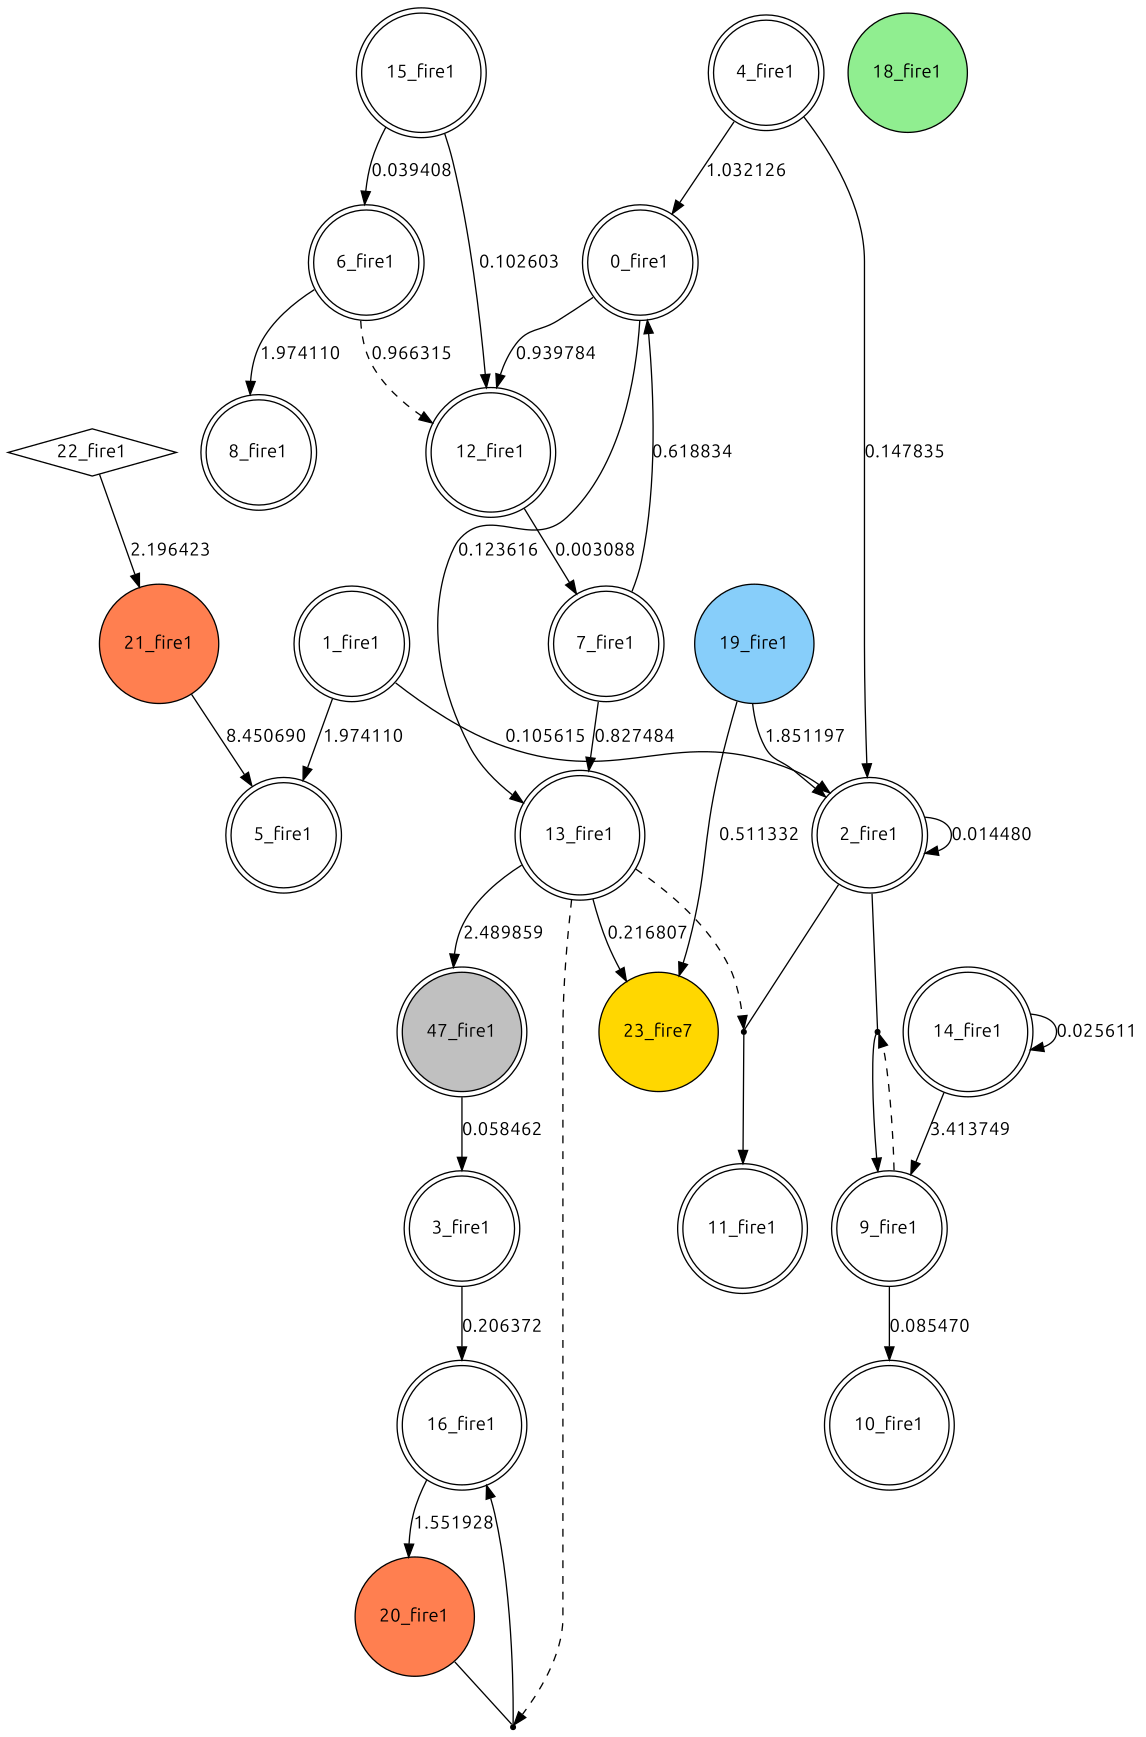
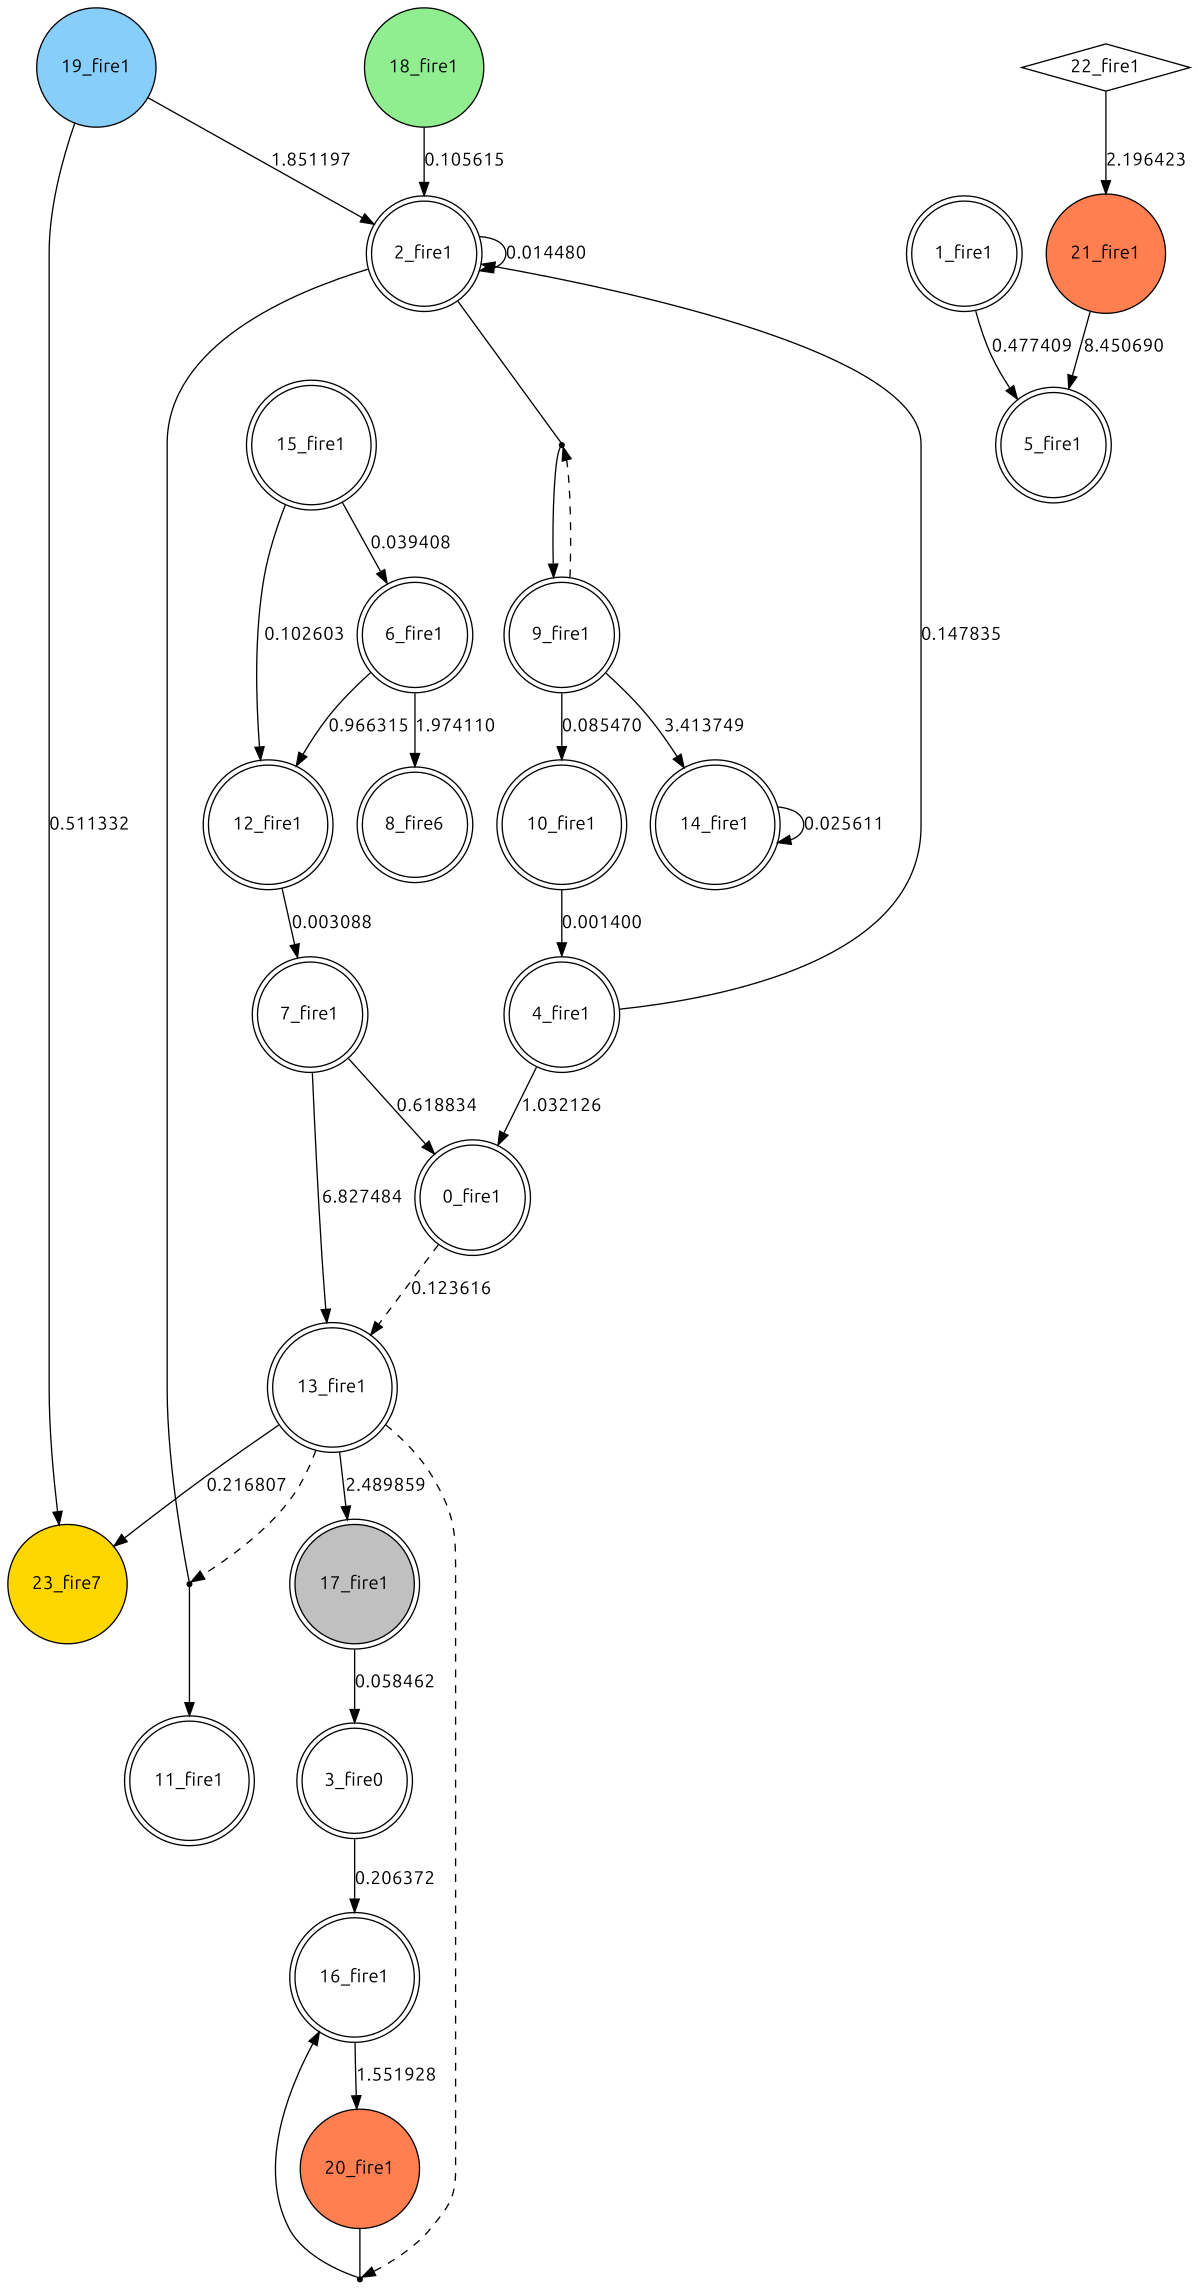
edge "0_fire1" -> "12_fire1": removed, label "0.939784"
edge "6_fire1" -> "12_fire1": style dashed -> solid
node "8_fire1": label "8_fire1" -> "8_fire6"
edge "0_fire1" -> "13_fire1": style solid -> dashed
edge "1_fire1" -> "5_fire1": label "1.974110" -> "0.477409"
edge "7_fire1" -> "13_fire1": label "0.827484" -> "6.827484"
edge "1_fire1" -> "2_fire1": now "18_fire1" -> "2_fire1"
edge "10_fire1" -> "4_fire1": added, label "0.001400"
node "47_fire1": label "47_fire1" -> "17_fire1"
edge "14_fire1" -> "9_fire1": reversed
node "3_fire1": label "3_fire1" -> "3_fire0"
